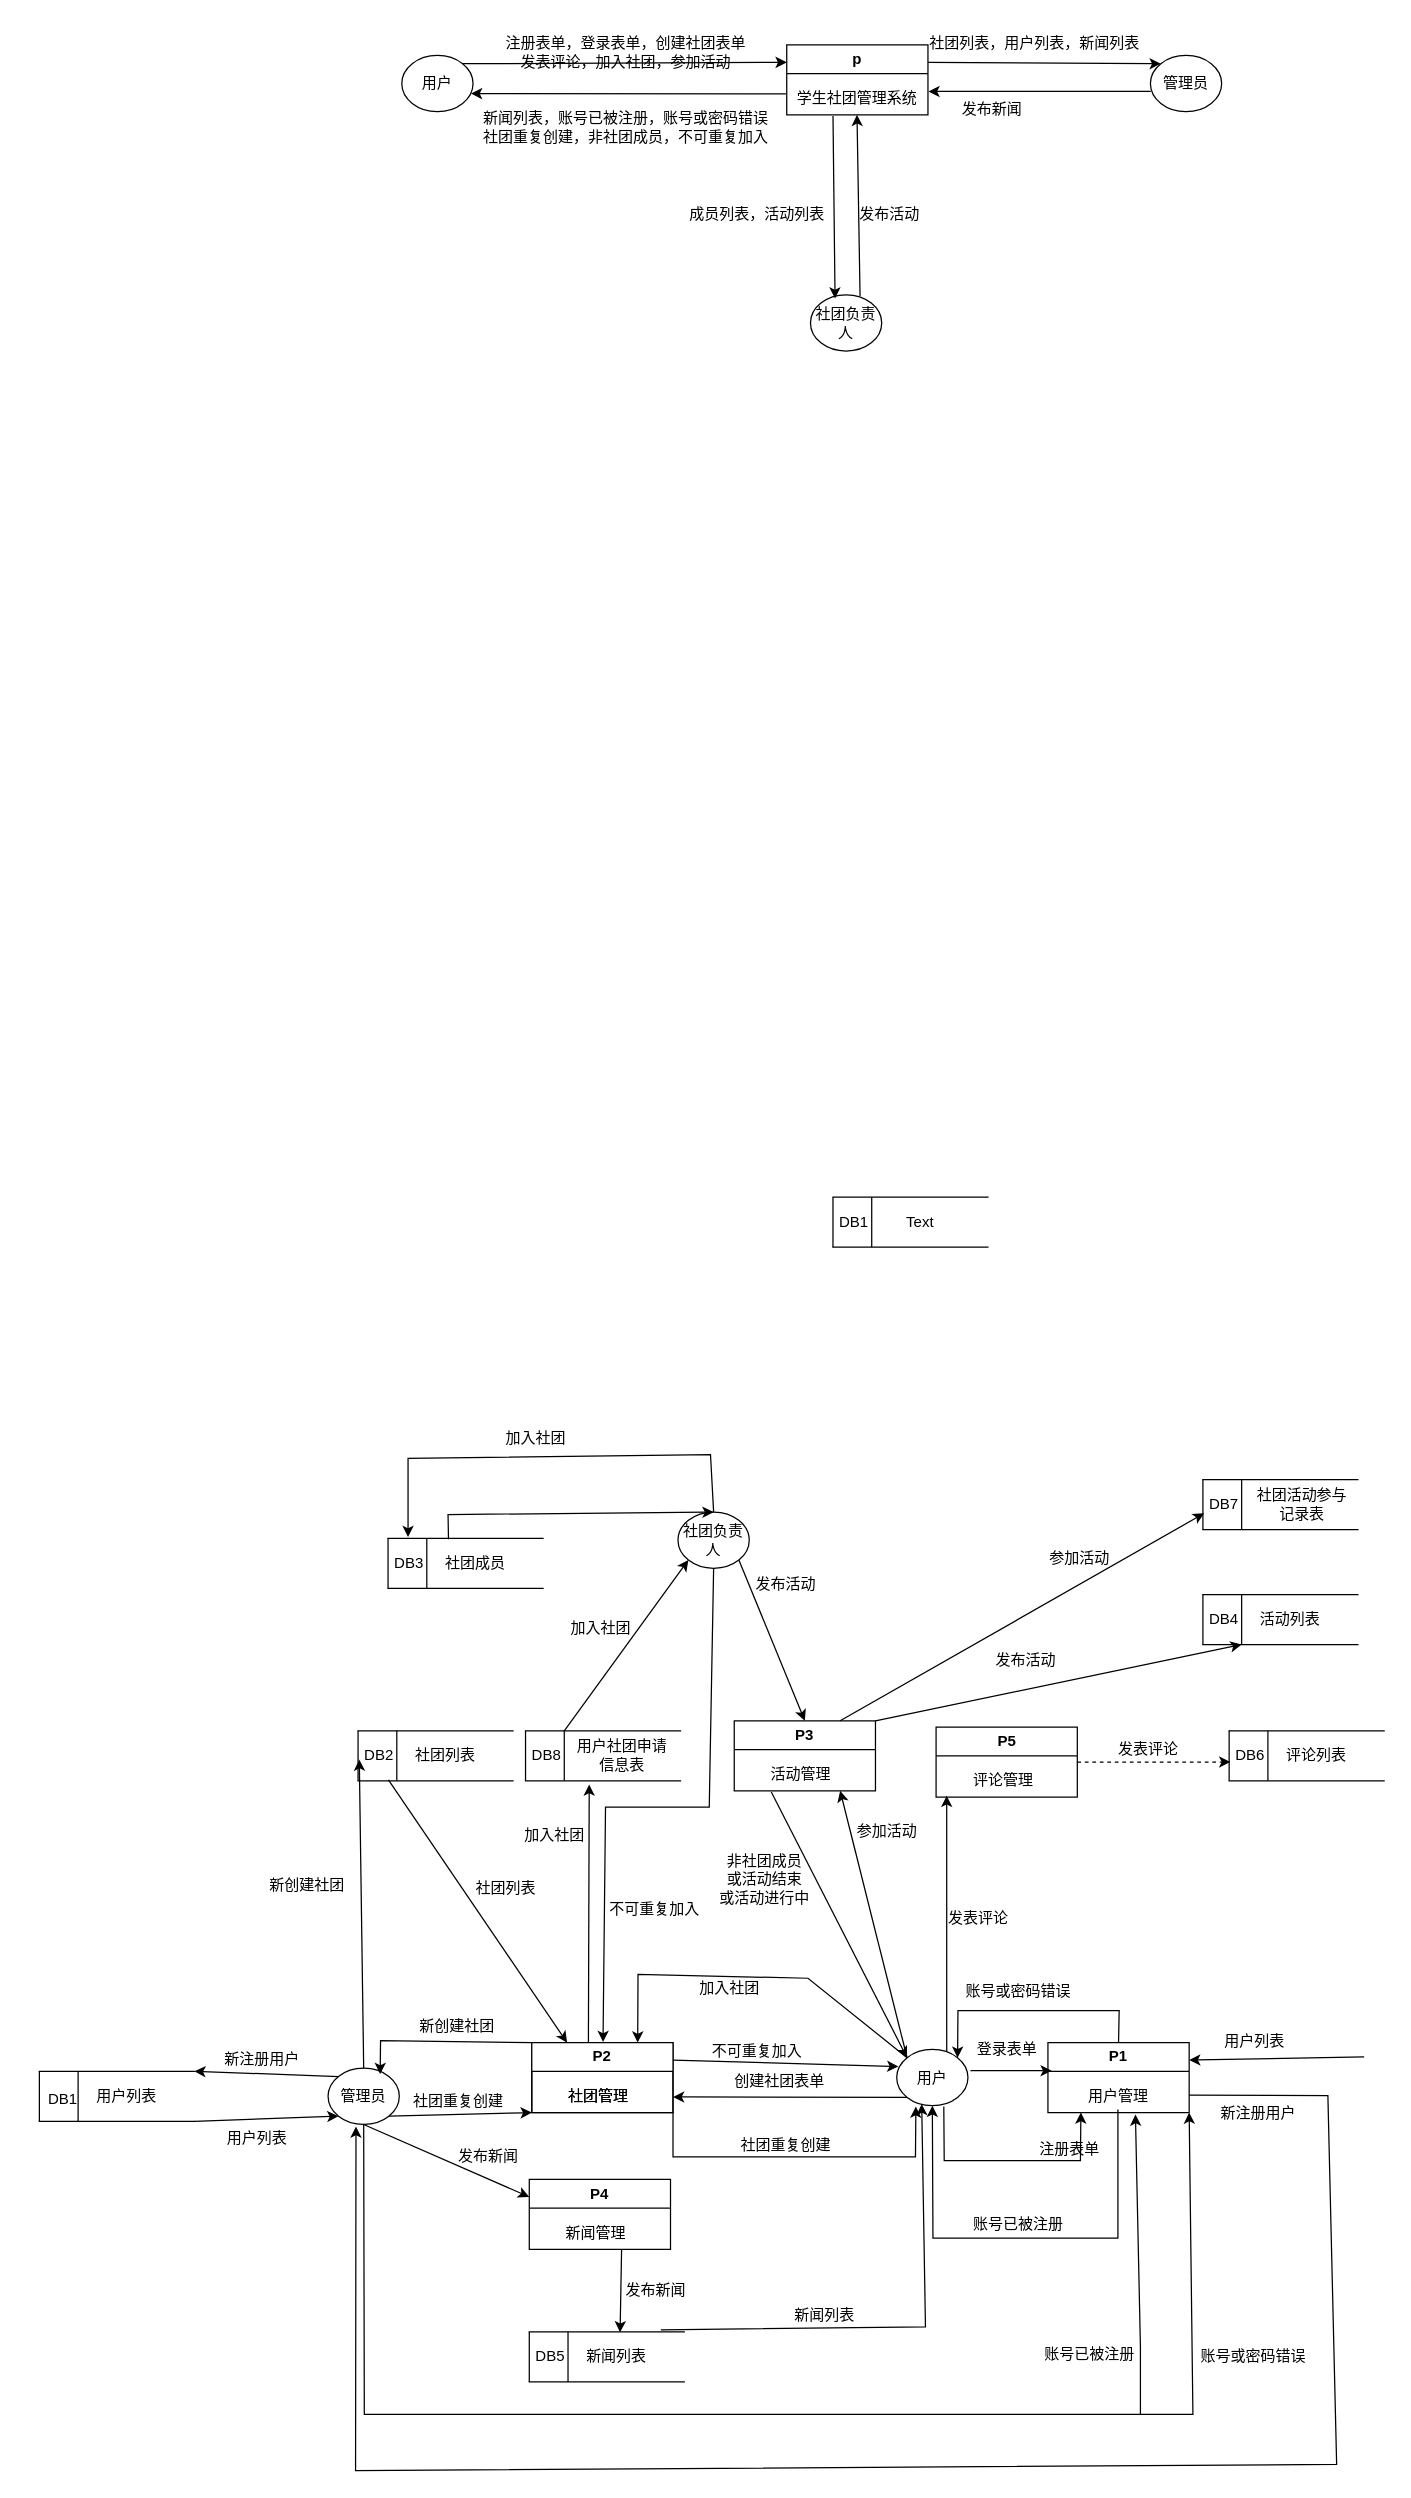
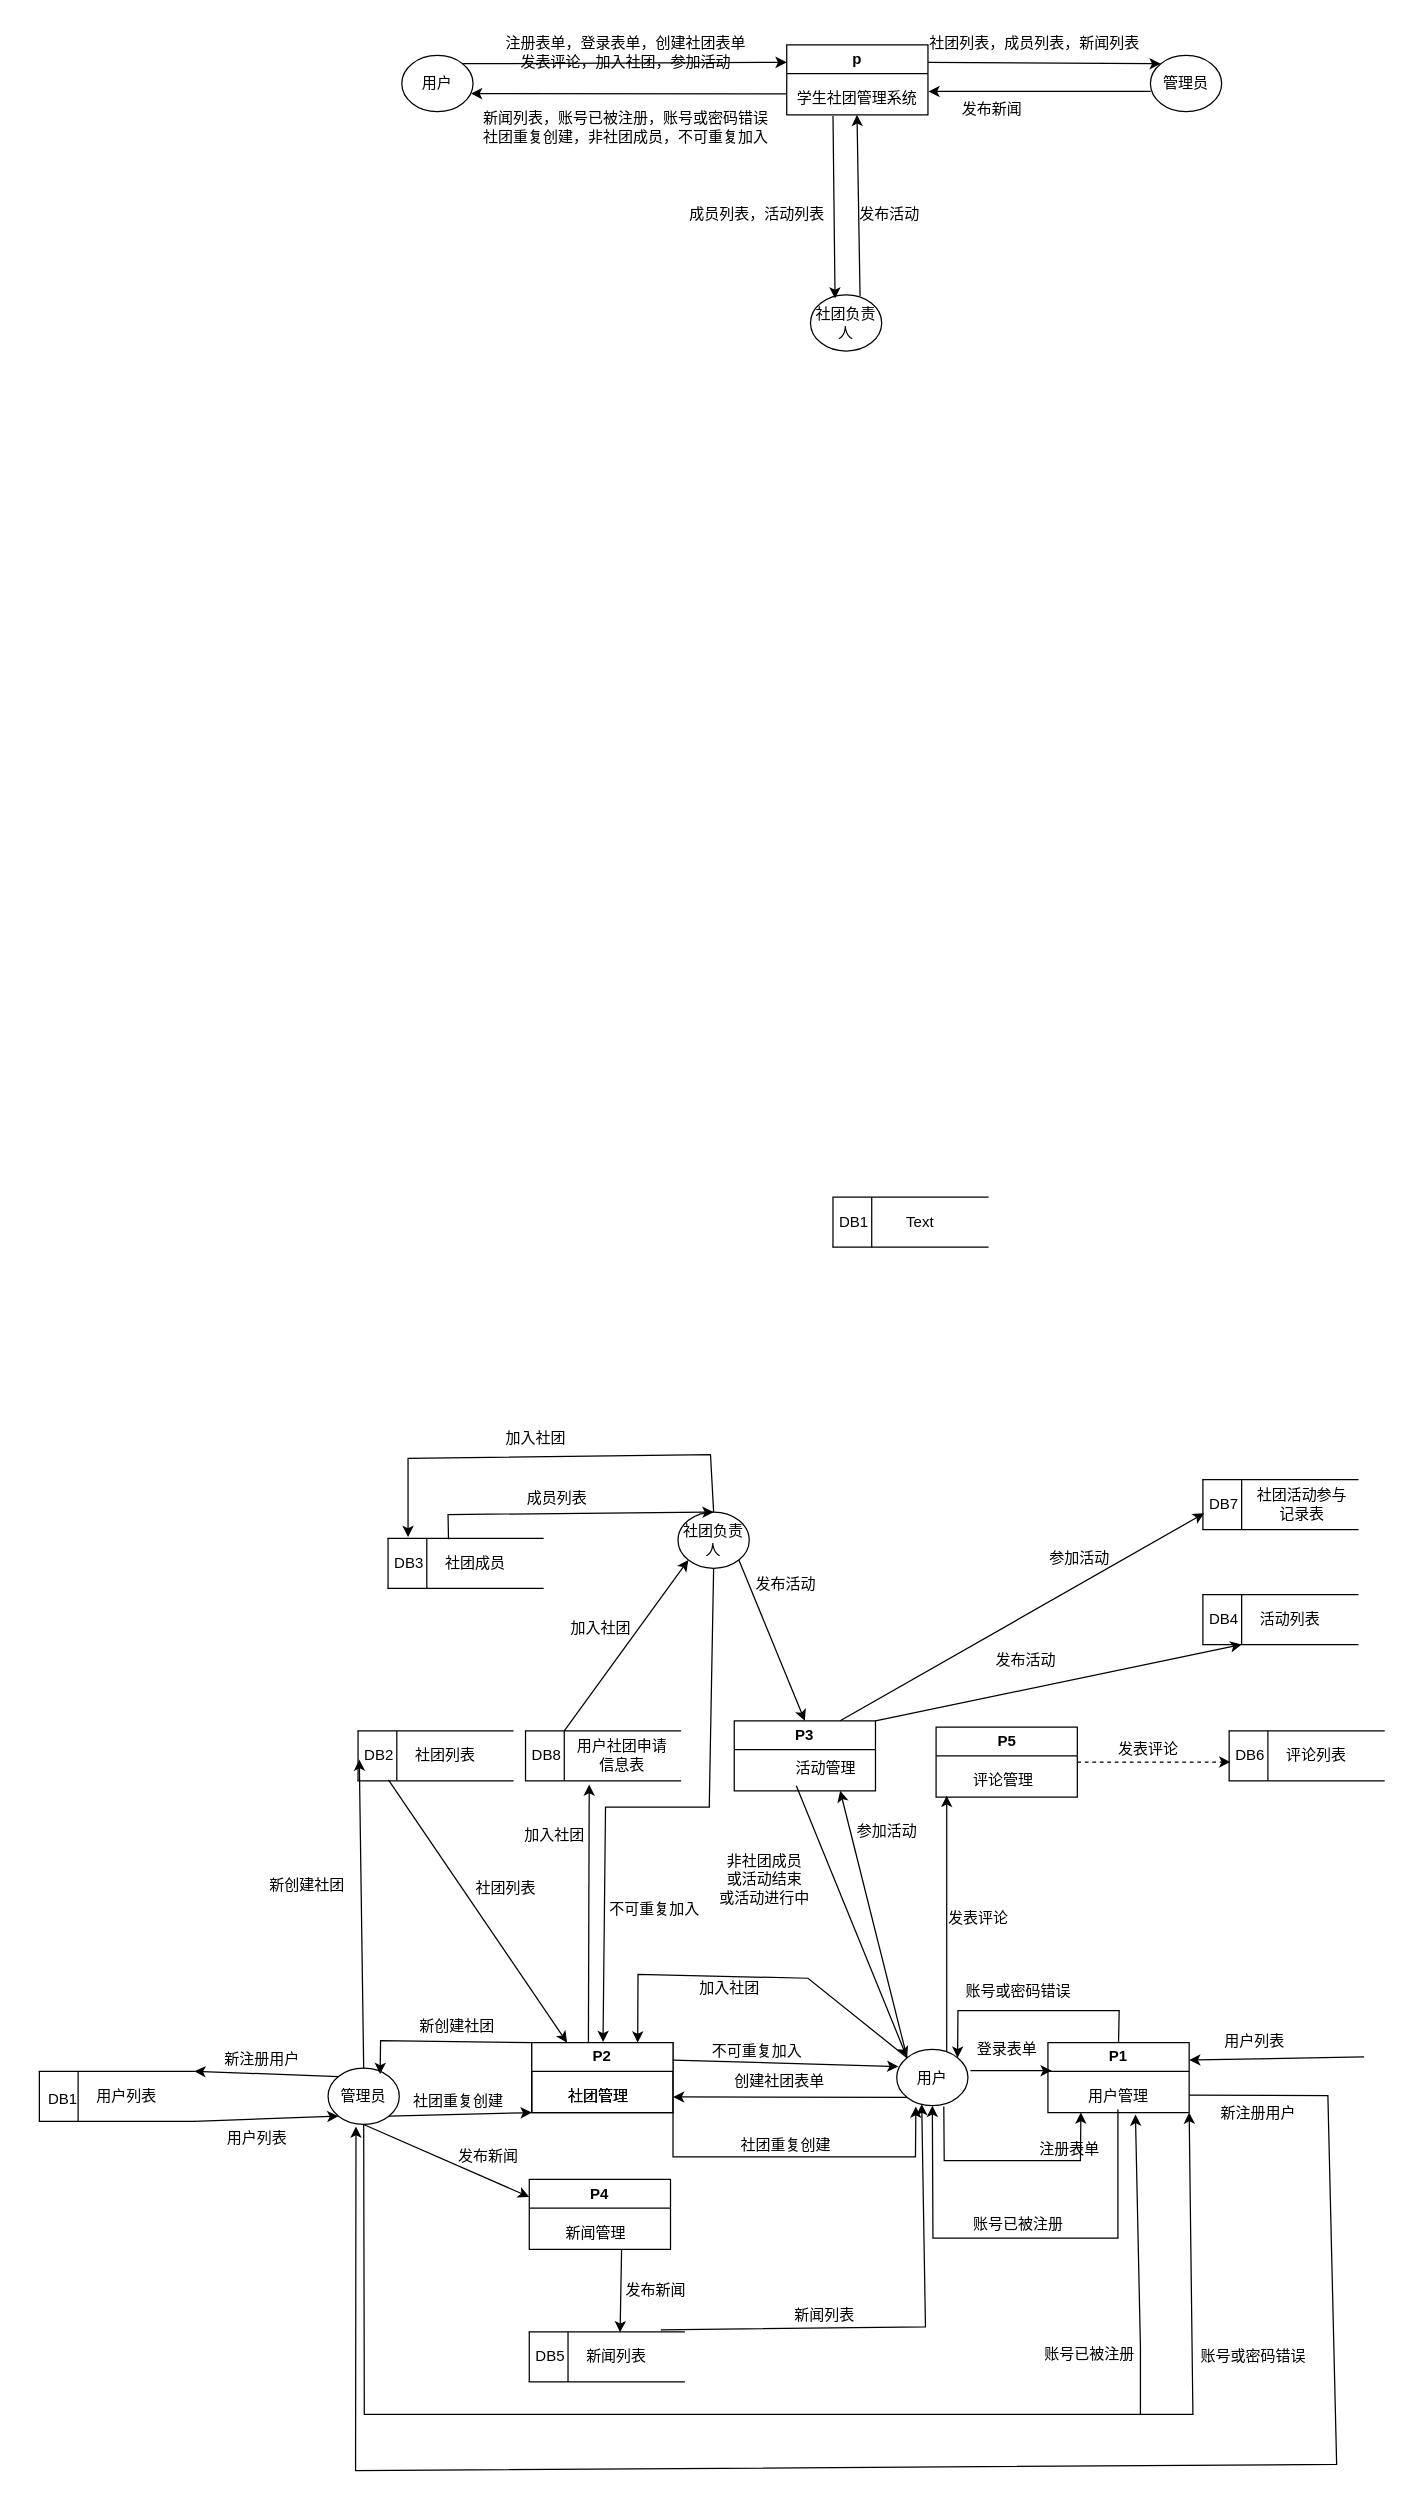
node "社团列表，用户列表，新闻列表": label "社团列表，用户列表，新闻列表" -> "社团列表，成员列表，新闻列表"
node "成员列表": added
node "活动管理": moved (801, 1774) -> (826, 1768)
